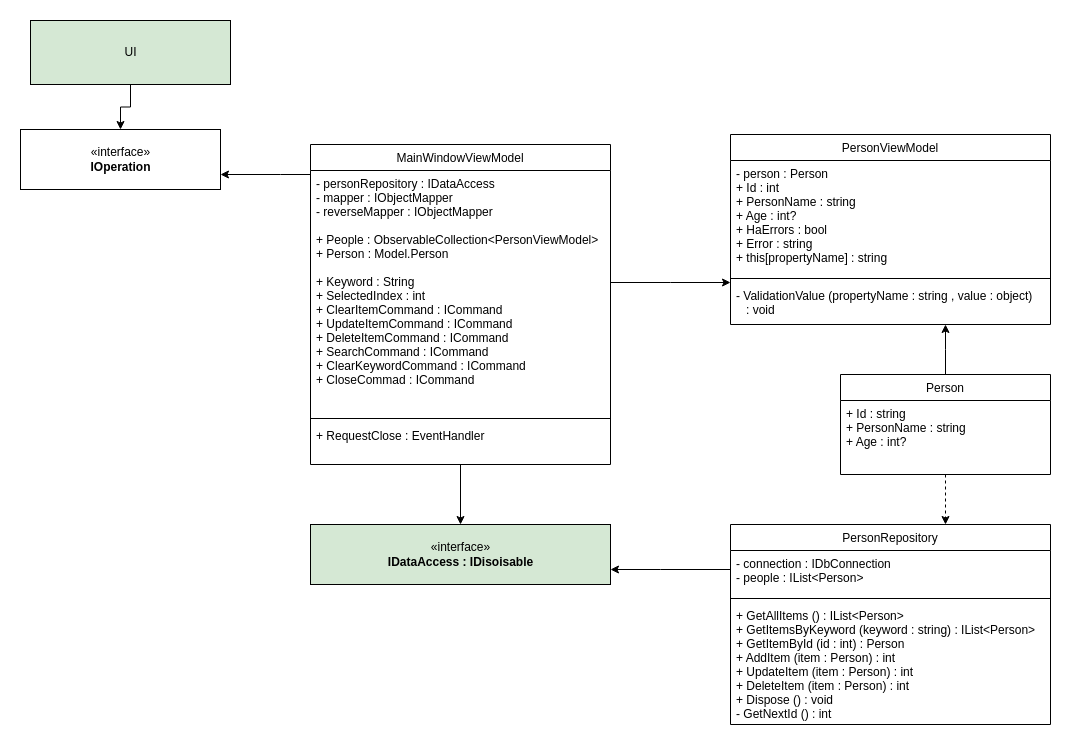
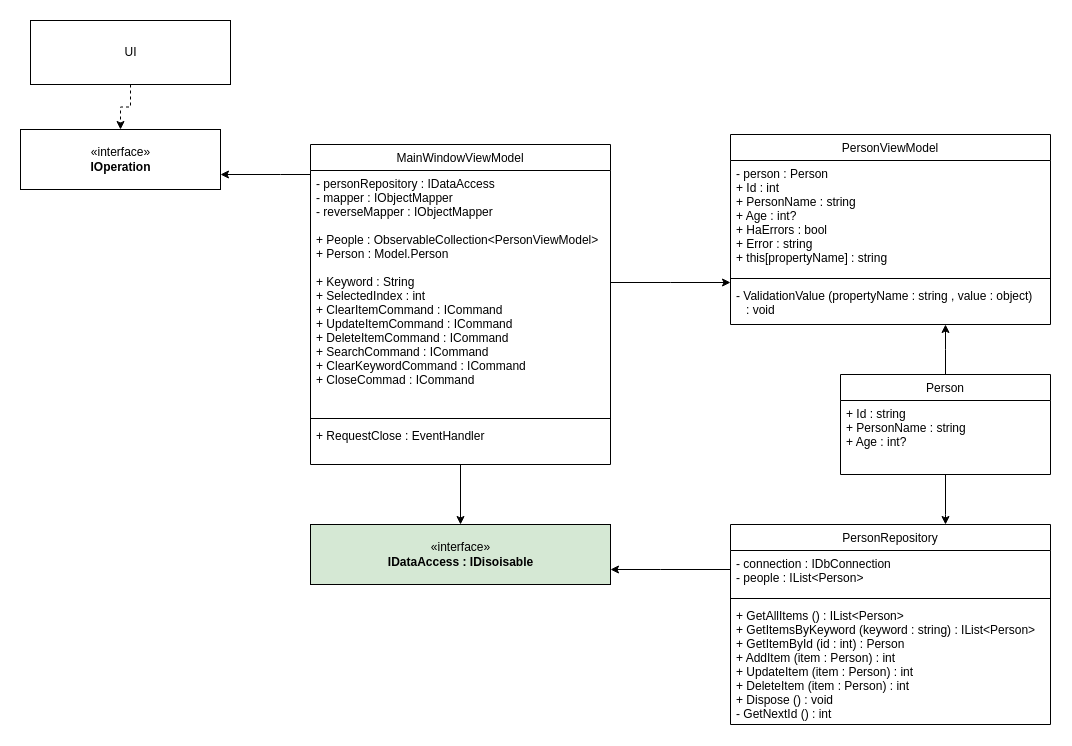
node "UI": fillcolor #d5e8d4 -> #ffffff
edge "UI" -> "«interface» IOperation": style solid -> dashed
edge "Person" -> "PersonRepository": style dashed -> solid
